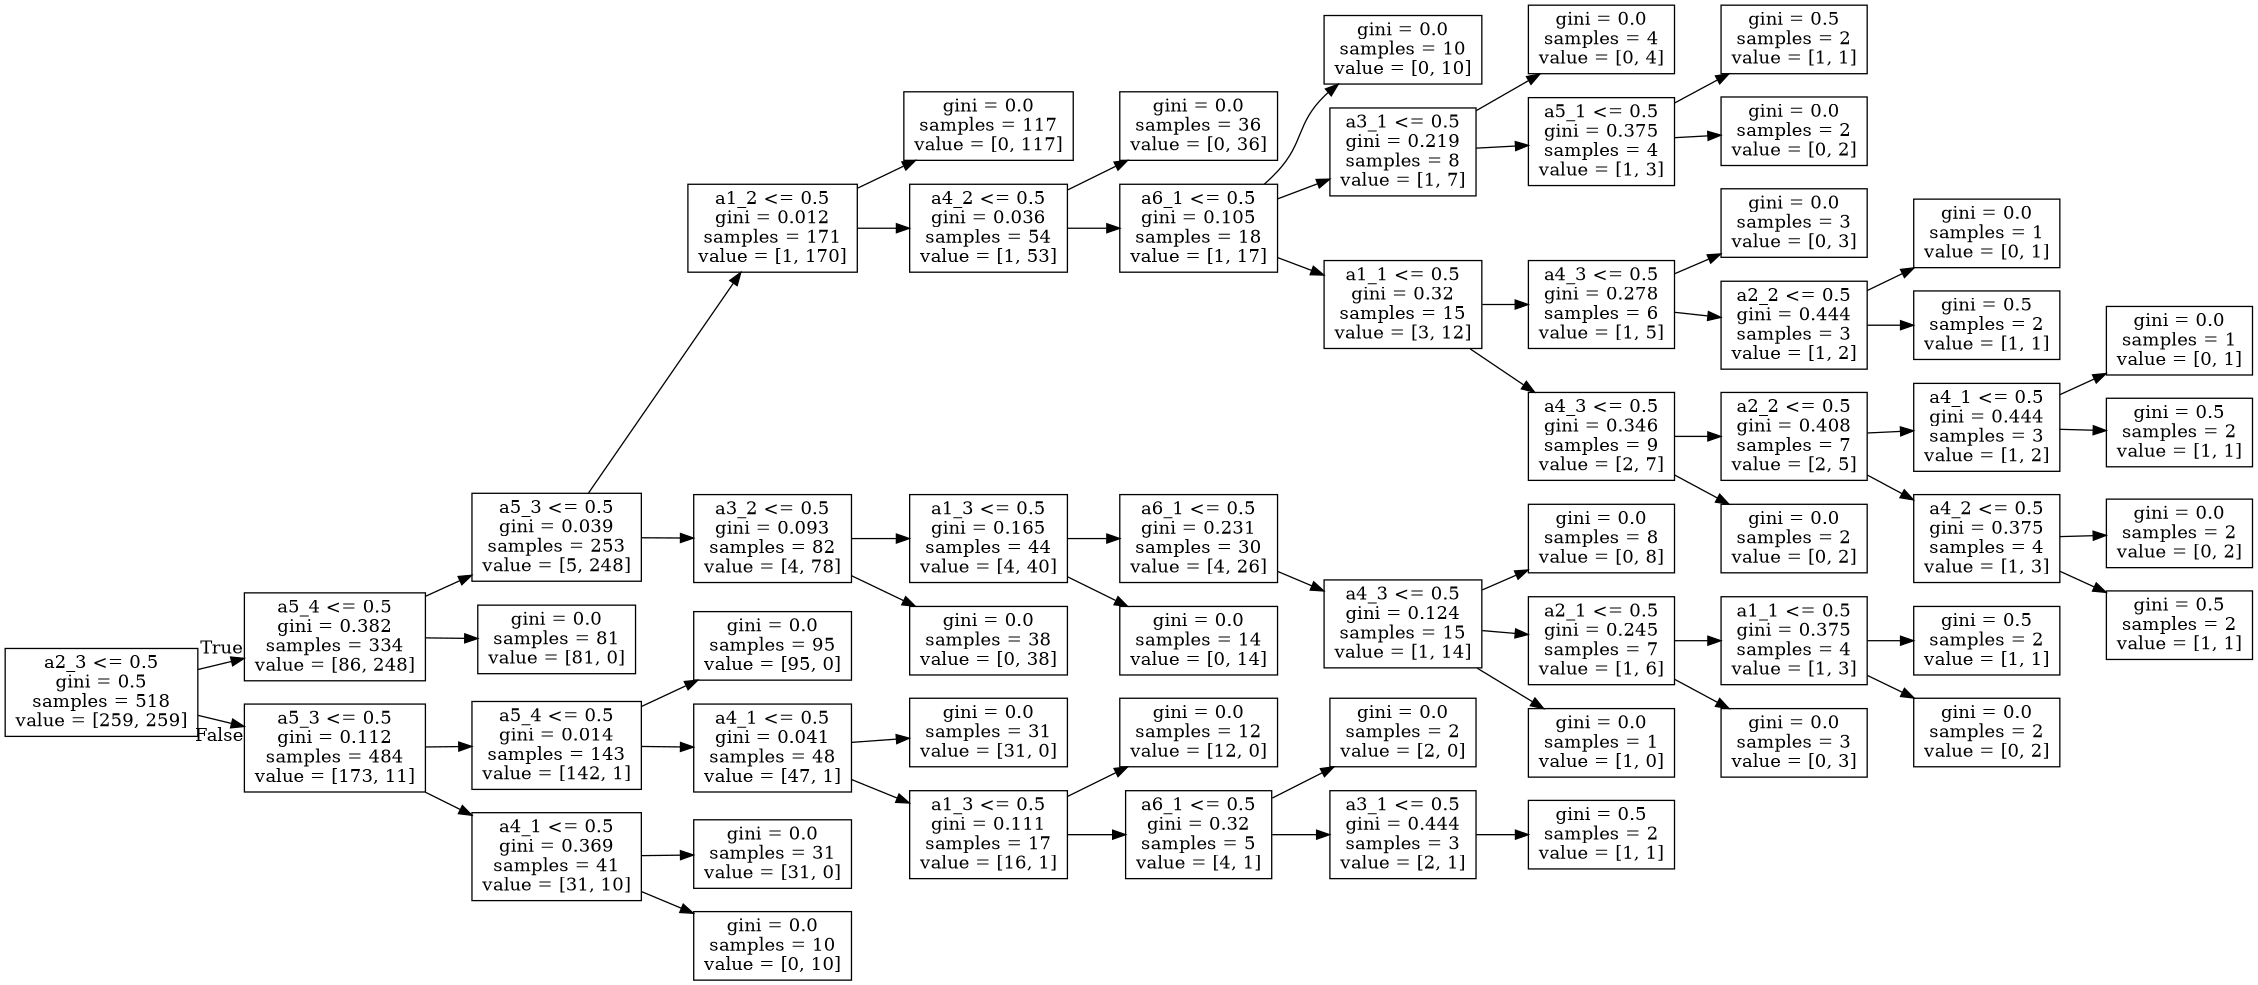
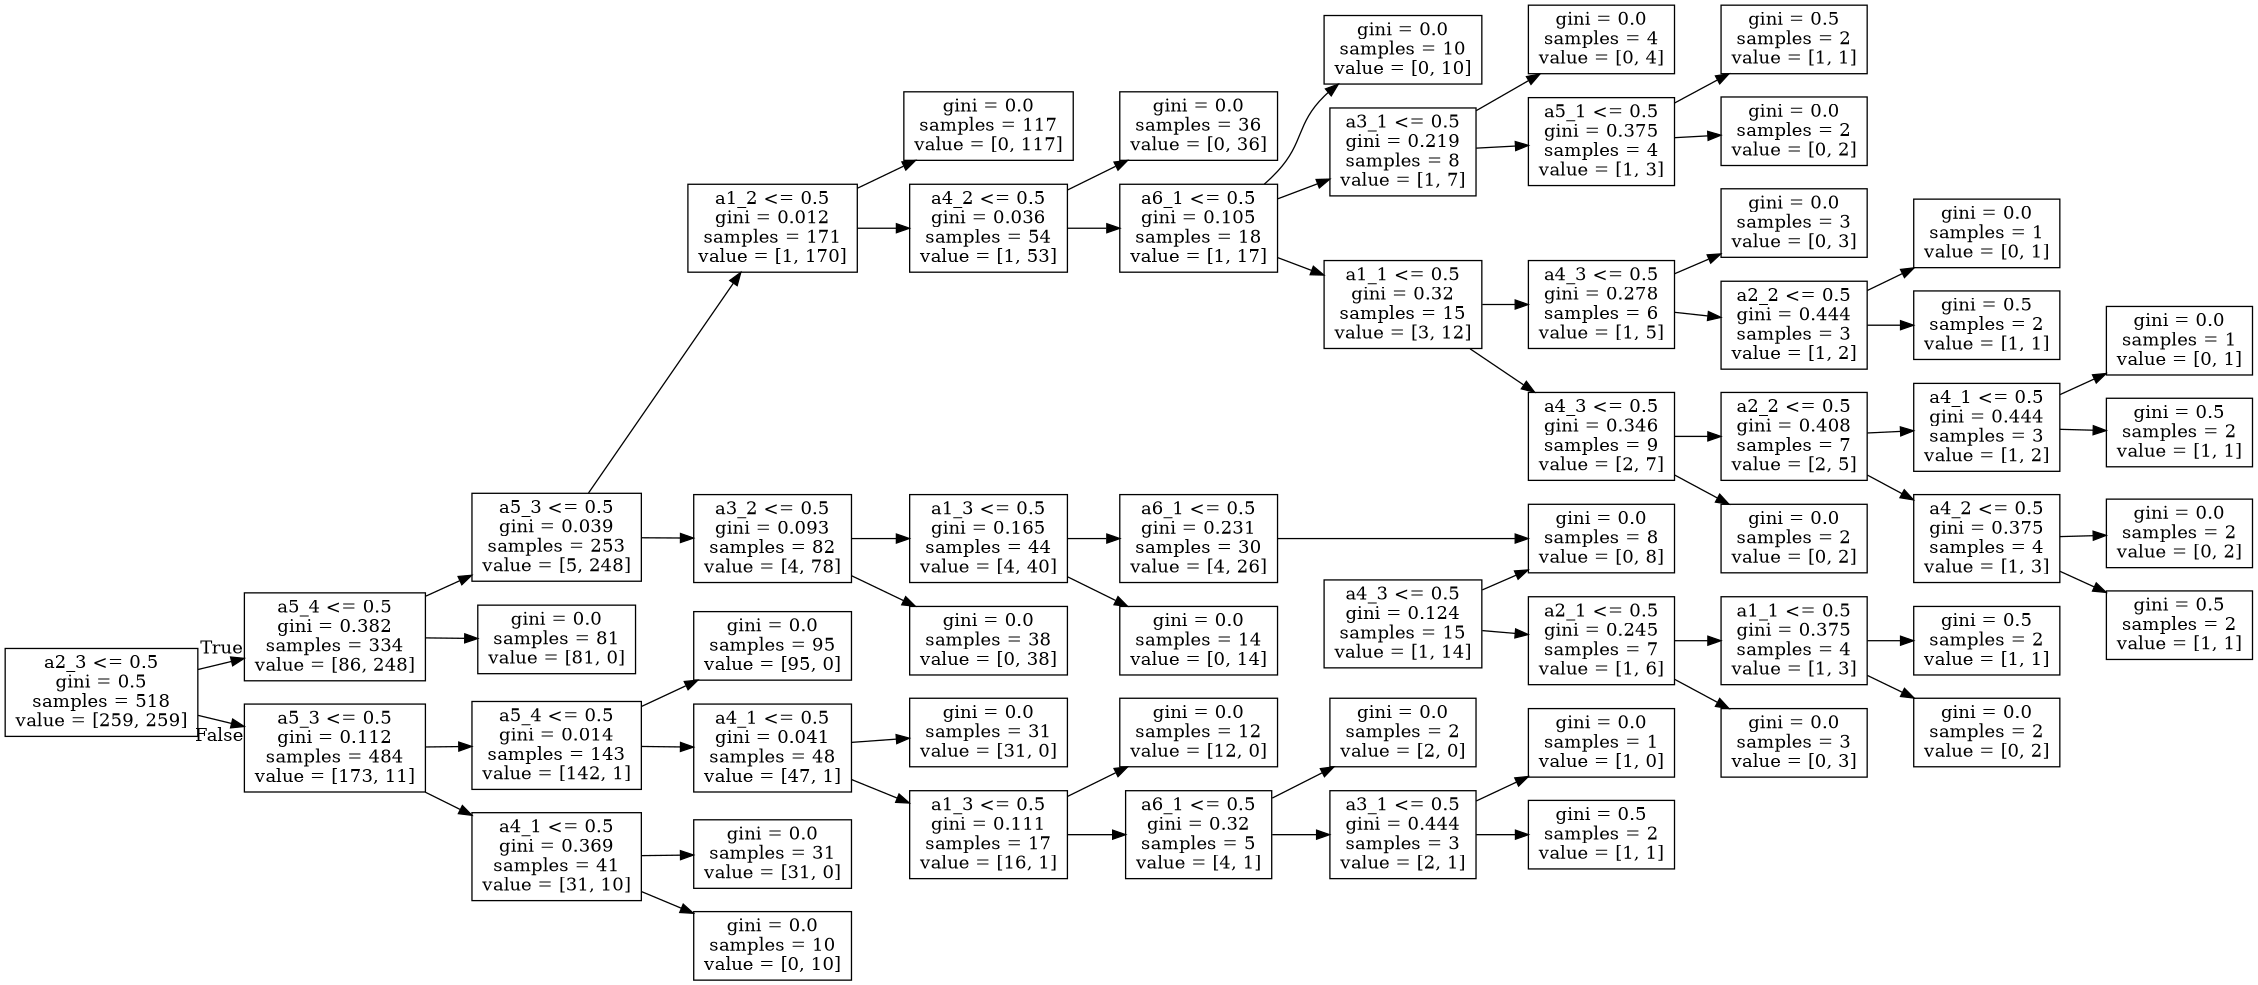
edge "a6_1 <= 0.5 gini = 0.231 samples = 30 value = [4, 26]" -> "a4_3 <= 0.5 gini = 0.124 samples = 15 value = [1, 14]": now "a6_1 <= 0.5 gini = 0.231 samples = 30 value = [4, 26]" -> "gini = 0.0 samples = 8 value = [0, 8]"
edge "a4_3 <= 0.5 gini = 0.124 samples = 15 value = [1, 14]" -> "gini = 0.0 samples = 1 value = [1, 0]": now "a3_1 <= 0.5 gini = 0.444 samples = 3 value = [2, 1]" -> "gini = 0.0 samples = 1 value = [1, 0]"
